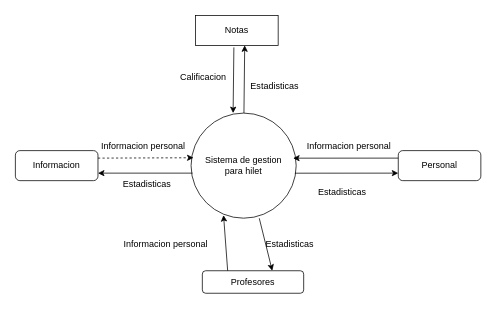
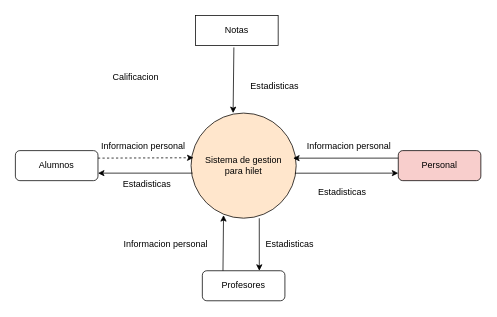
edge "Sistema de gestion para hilet" -> "Notas": removed
node "Calificacion": moved (203, 78) -> (135, 78)
node "Informacion": label "Informacion" -> "Alumnos"
node "Sistema de gestion para hilet": fillcolor #ffffff -> #ffe6cc
node "Personal": fillcolor #ffffff -> #f8cecc
node "Profesores": size 101x23 -> 83x30
